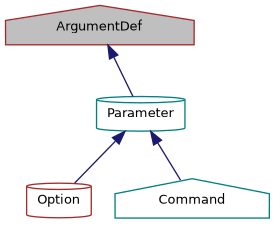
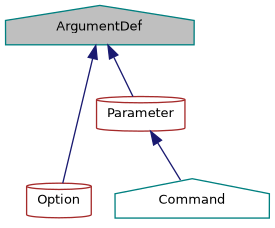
node "ArgumentDef": color brown -> teal
node "Parameter": color teal -> brown
edge "Option" -> "Parameter": now "Option" -> "ArgumentDef"
